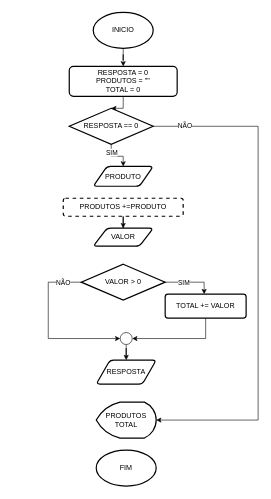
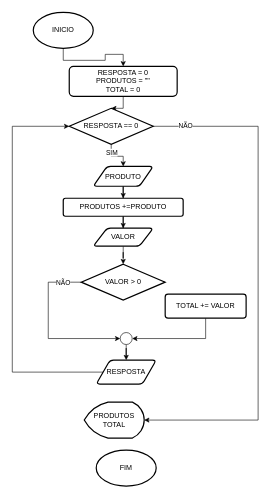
node "INICIO": moved (123, 30) -> (63, 30)
edge "PRODUTO" -> "PRODUTOS +=PRODUTO": added
node "PRODUTOS +=PRODUTO": style dashed -> solid
edge "VALOR" -> "VALOR > 0": added
edge "VALOR > 0" -> "TOTAL += VALOR": removed, label "SIM"
edge "RESPOSTA" -> "RESPOSTA == 0": added
node "PRODUTOS TOTAL": moved (126, 420) -> (114, 420)
